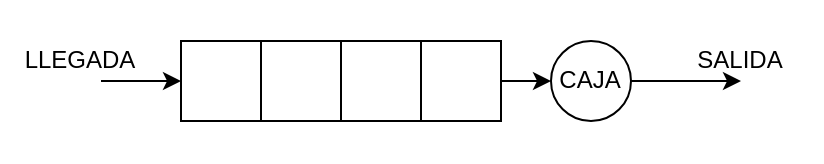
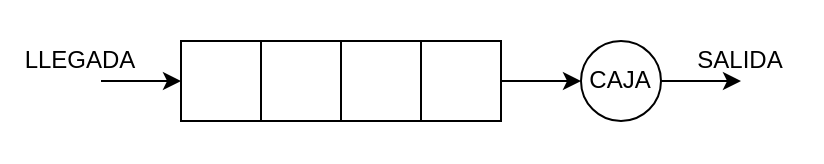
node "CAJA": moved (591, 81) -> (621, 81)
